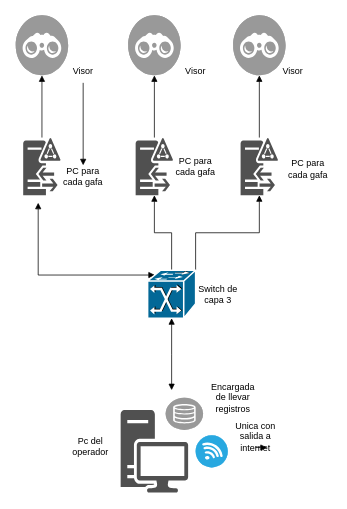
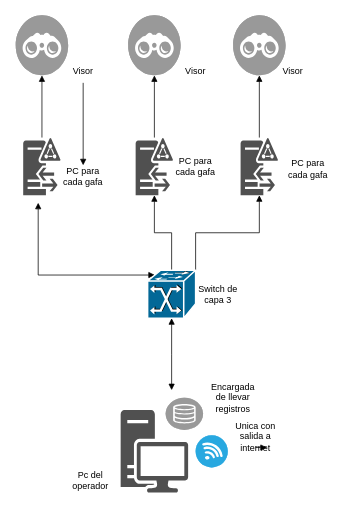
node "Pc del operador": moved (90, 447) -> (90, 480)
